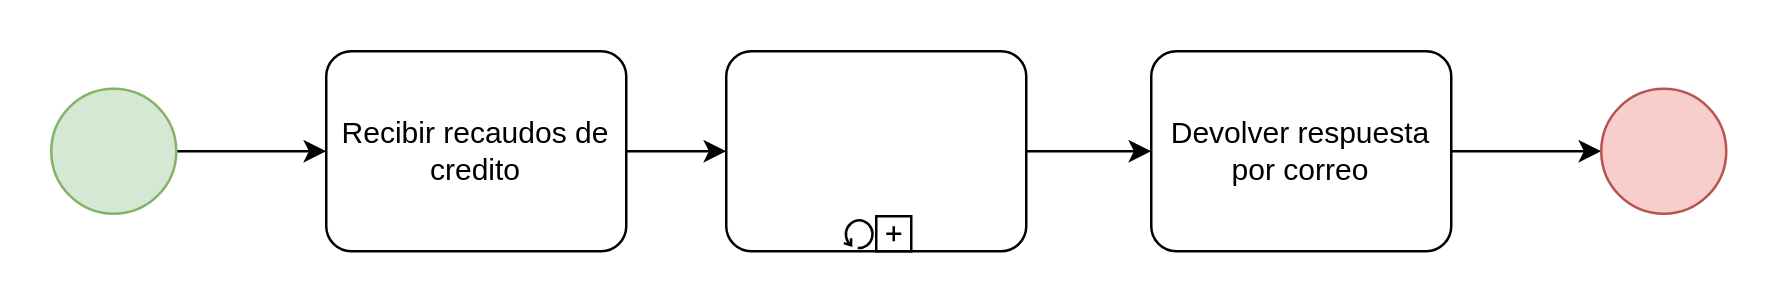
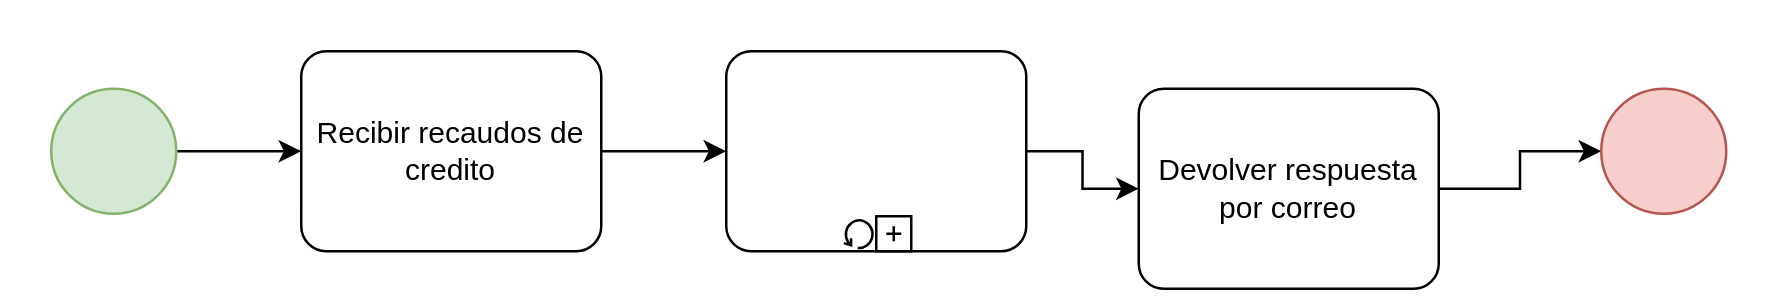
node "Recibir recaudos de credito": moved (476, 151) -> (451, 151)
node "Devolver respuesta por correo": moved (1301, 151) -> (1289, 189)
